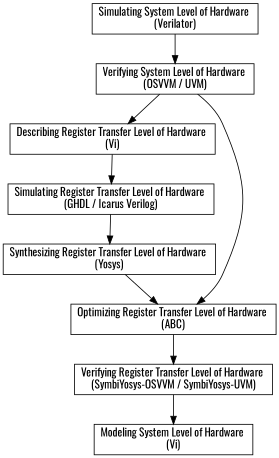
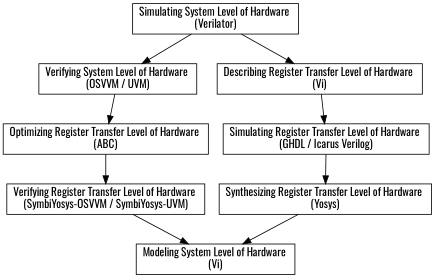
edge "Verifying System Level of Hardware (OSVVM / UVM)" -> "Describing Register Transfer Level of Hardware (Vi)": now "Simulating System Level of Hardware (Verilator)" -> "Describing Register Transfer Level of Hardware (Vi)"
edge "Synthesizing Register Transfer Level of Hardware (Yosys)" -> "Optimizing Register Transfer Level of Hardware (ABC)": now "Synthesizing Register Transfer Level of Hardware (Yosys)" -> "Modeling System Level of Hardware (Vi)"
